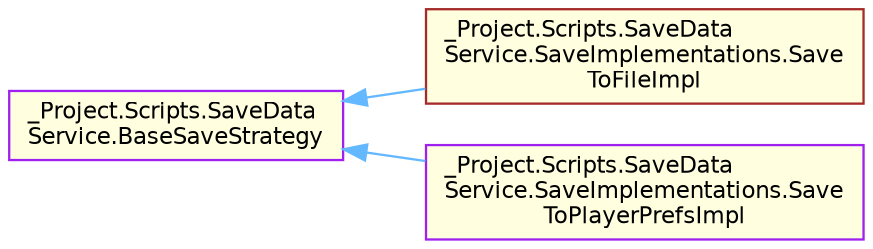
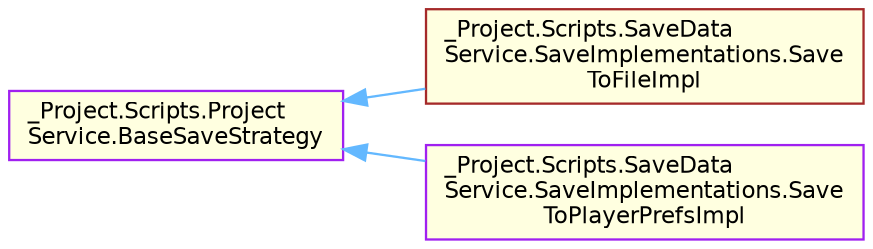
node "_Project.Scripts.SaveData Service.BaseSaveStrategy": label "_Project.Scripts.SaveData Service.BaseSaveStrategy" -> "_Project.Scripts.Project Service.BaseSaveStrategy"
